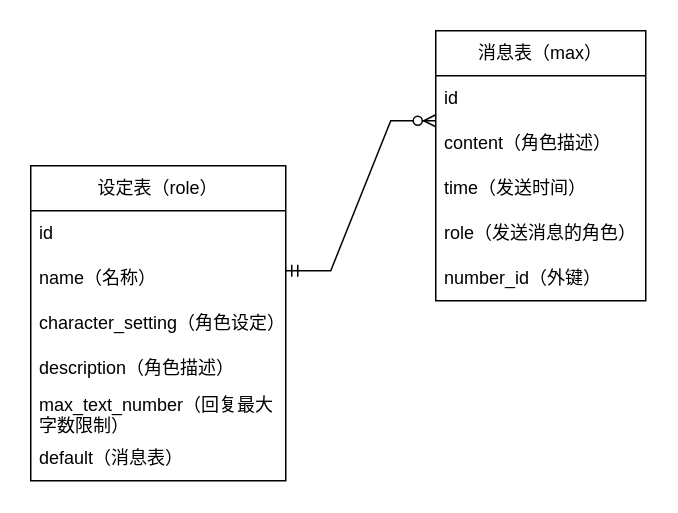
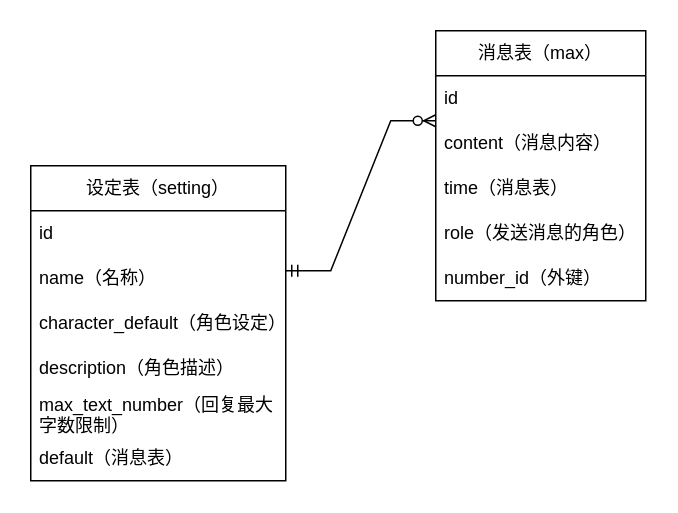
node "content（角色描述）": label "content（角色描述）" -> "content（消息内容）"
node "设定表（role）": label "设定表（role）" -> "设定表（setting）"
node "time（发送时间）": label "time（发送时间）" -> "time（消息表）"
node "character_setting（角色设定）": label "character_setting（角色设定）" -> "character_default（角色设定）"
